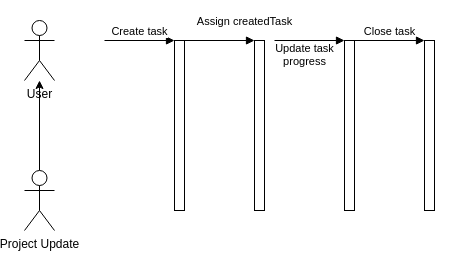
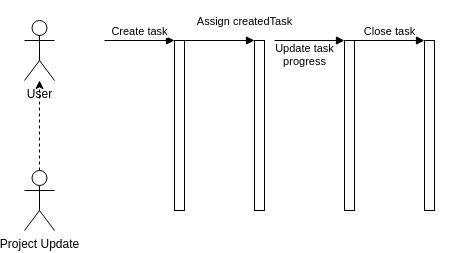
edge "Project Update" -> "User": style solid -> dashed
